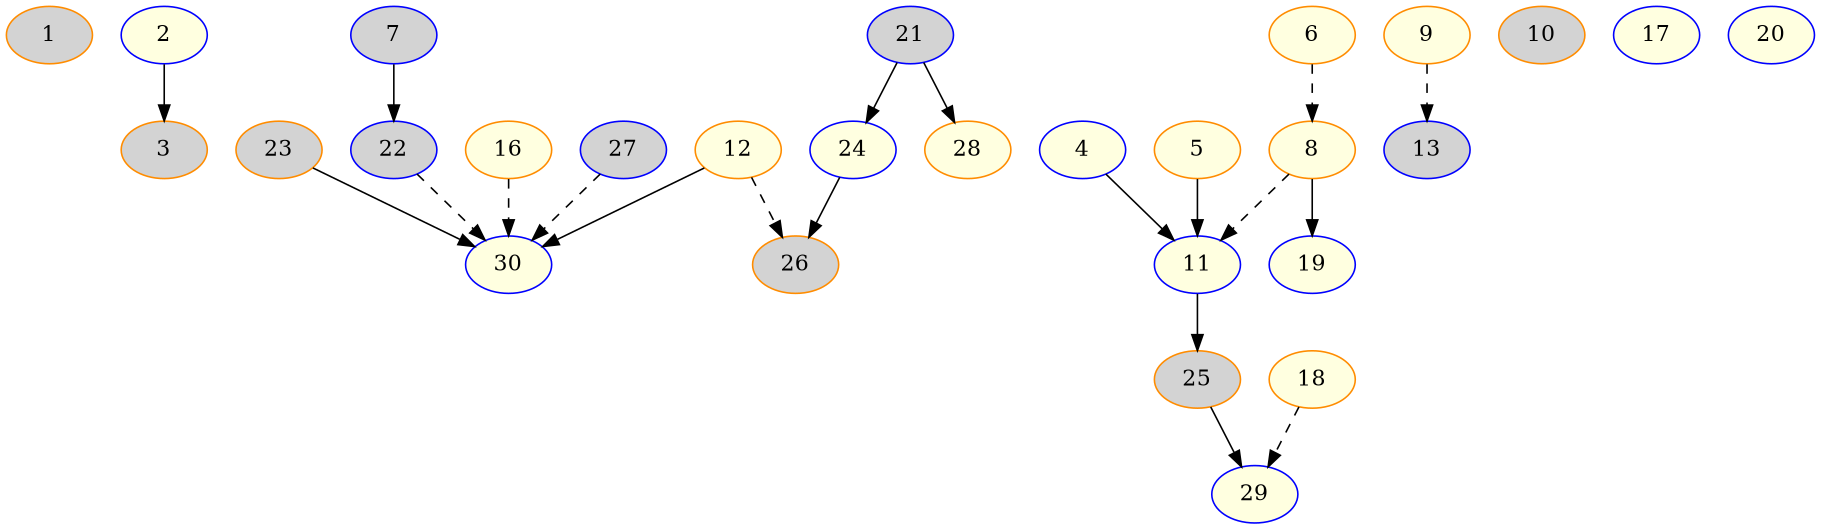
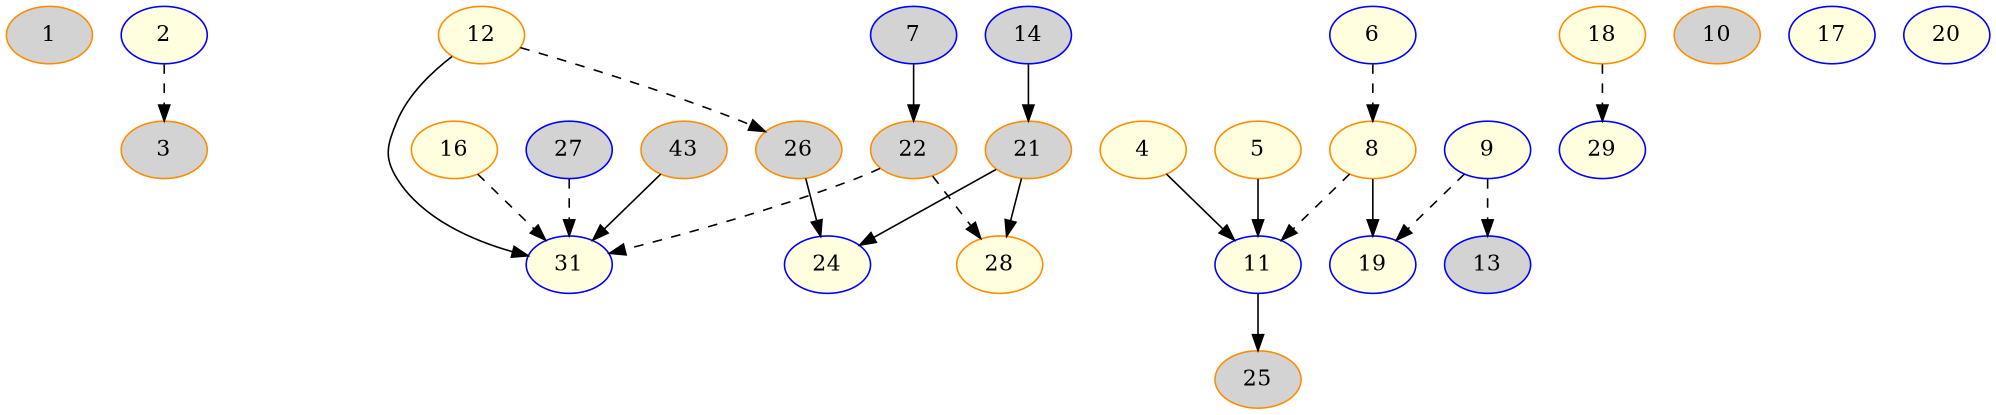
node "21": color blue -> darkorange
node "14": added
node "6": color darkorange -> blue
node "9": color darkorange -> blue
edge "2" -> "3": style solid -> dashed
node "23": label "23" -> "43"
node "22": color blue -> darkorange
node "4": color blue -> darkorange
edge "24" -> "26": reversed
edge "9" -> "19": added
edge "22" -> "28": added
node "30": label "30" -> "31"
edge "25" -> "29": removed
